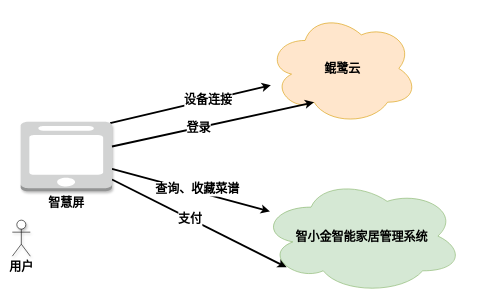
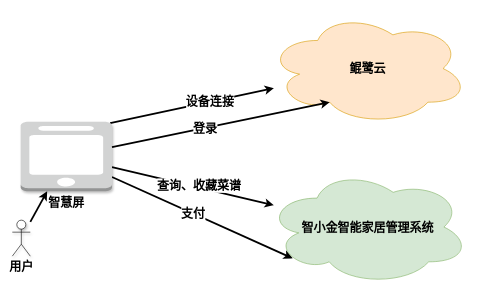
node "鲲鹭云": size 150x112 -> 200x112
edge "用户" -> "智慧屏": added
node "智小金智能家居管理系统": moved (362, 236) -> (368, 227)
